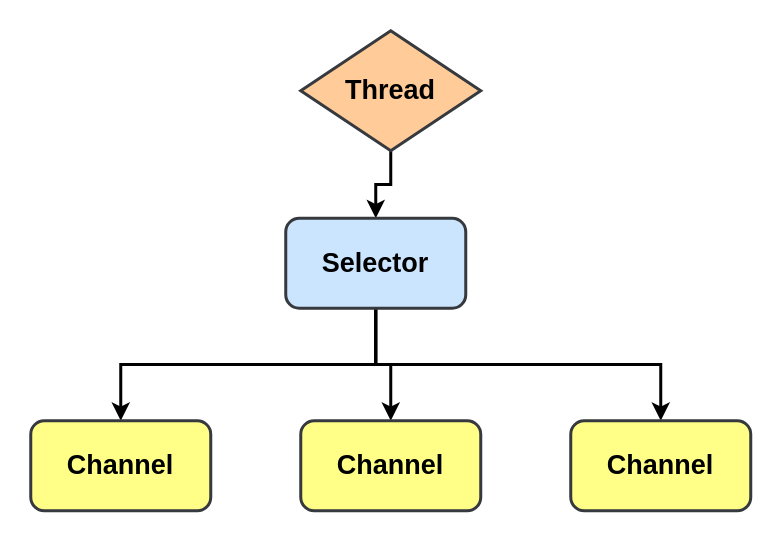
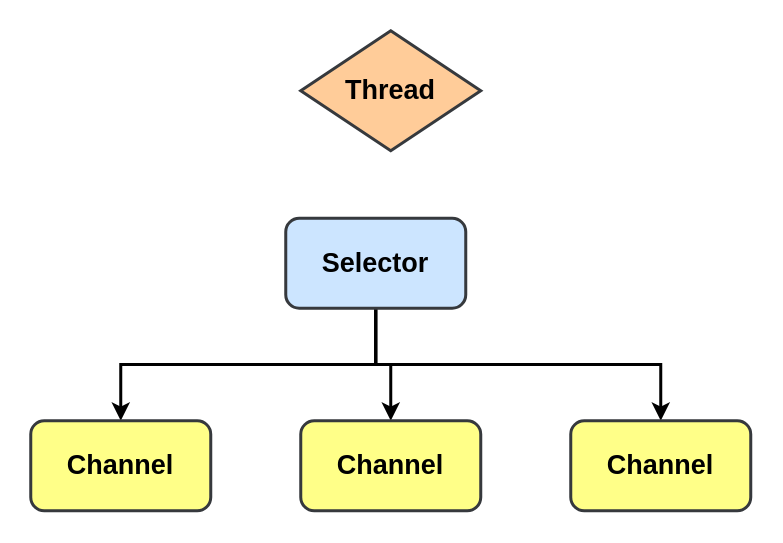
edge "Thread" -> "Selector": removed
